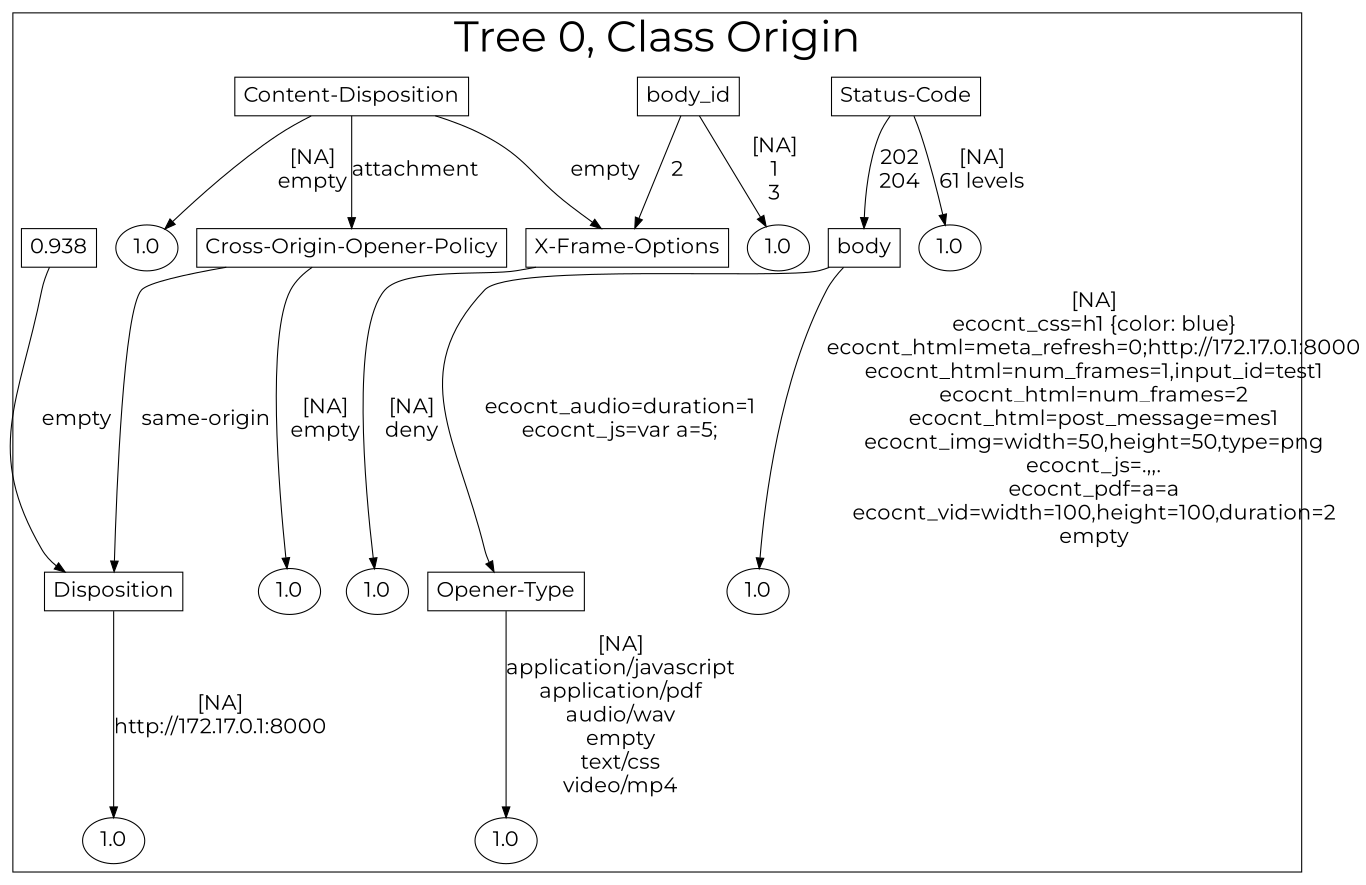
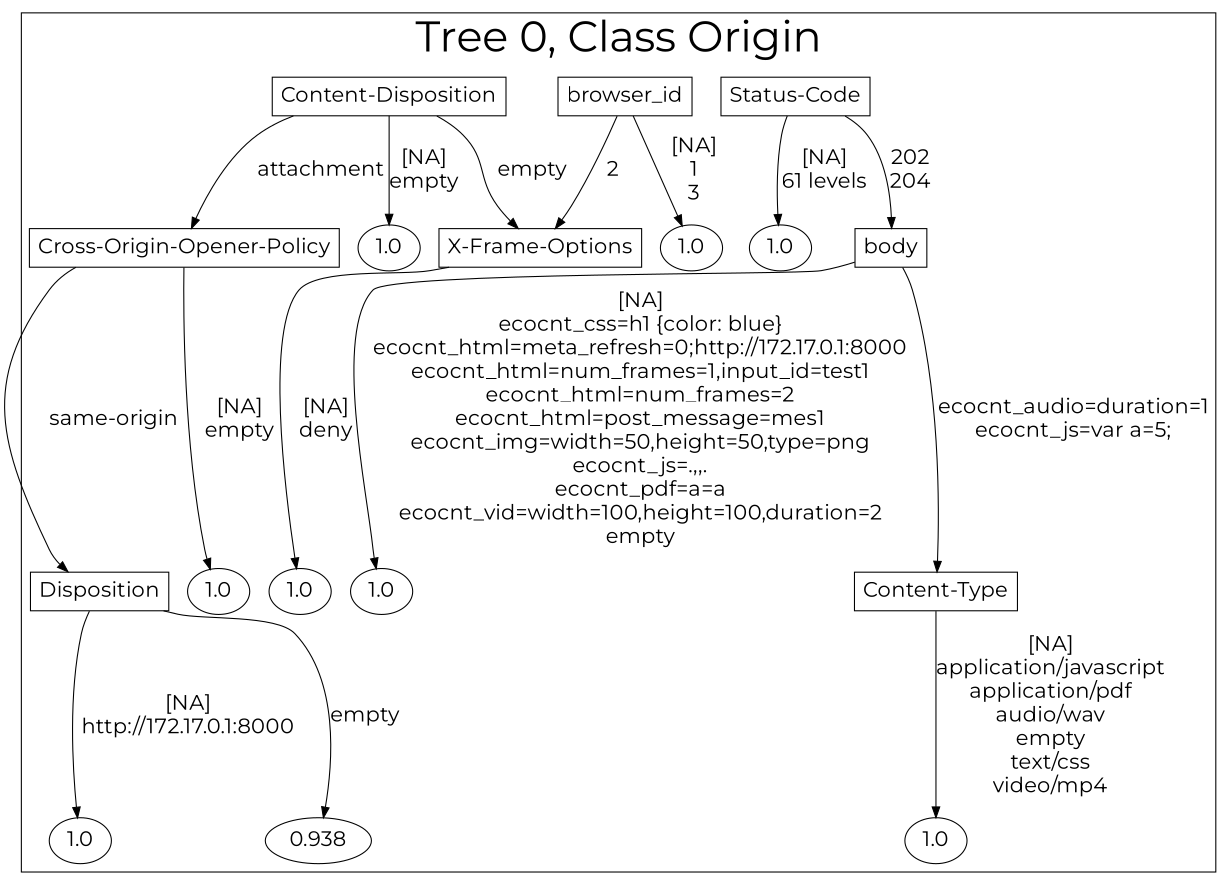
node "body_id": label "body_id" -> "browser_id"
node "0.938": shape box -> ellipse
edge "0.938" -> "Disposition": reversed
node "Opener-Type": label "Opener-Type" -> "Content-Type"
